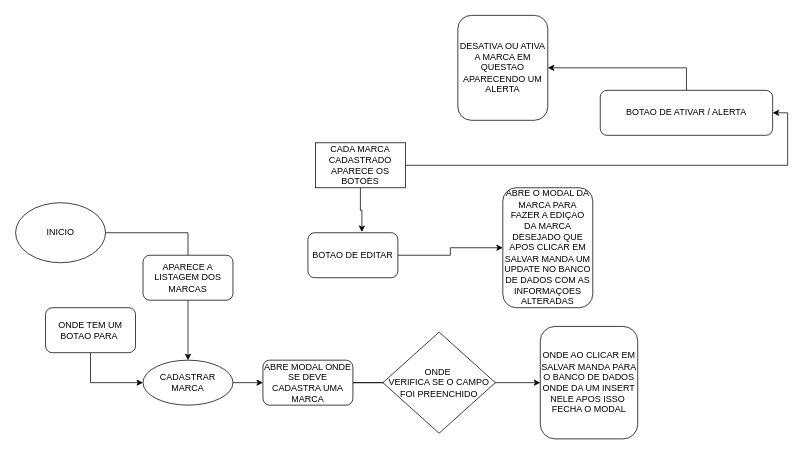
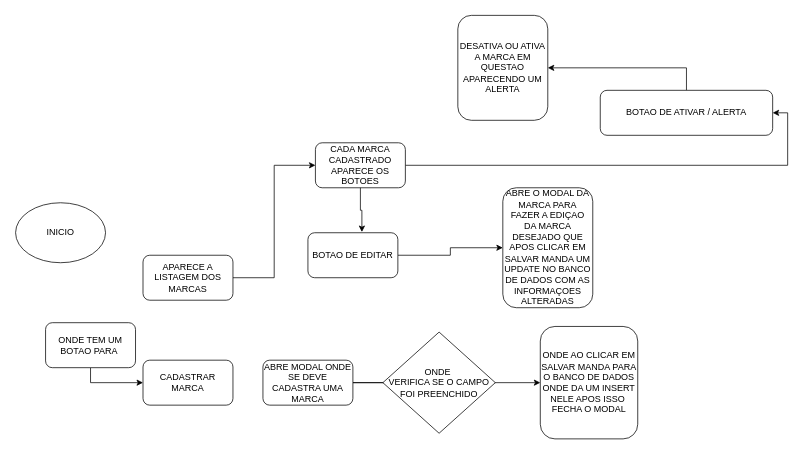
node "CADA MARCA CADASTRADO APARECE OS BOTOES": shape rectangle -> rounded rectangle
edge "APARECE A LISTAGEM DOS MARCAS" -> "CADA MARCA CADASTRADO APARECE OS BOTOES": added
edge "INICIO" -> "CADASTRAR MARCA": removed
node "ONDE TEM UM BOTAO PARA": moved (90, 330) -> (90, 345)
node "CADASTRAR MARCA": shape ellipse -> rounded rectangle
edge "CADASTRAR MARCA" -> "ABRE MODAL ONDE SE DEVE CADASTRA UMA MARCA": removed
